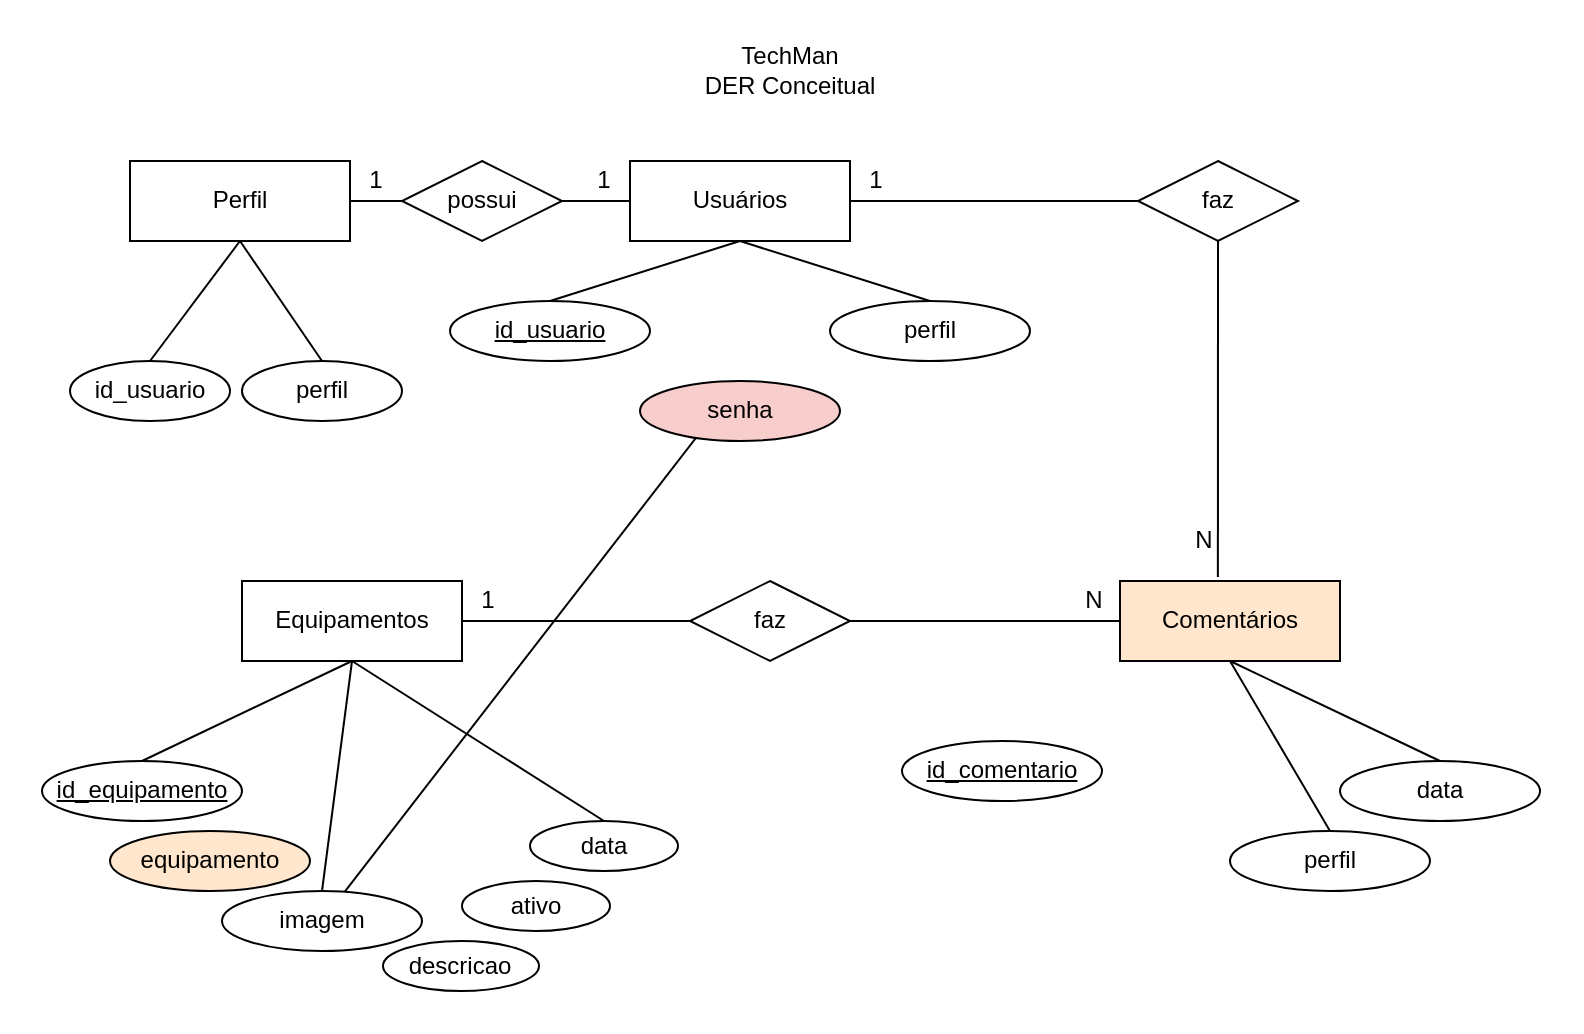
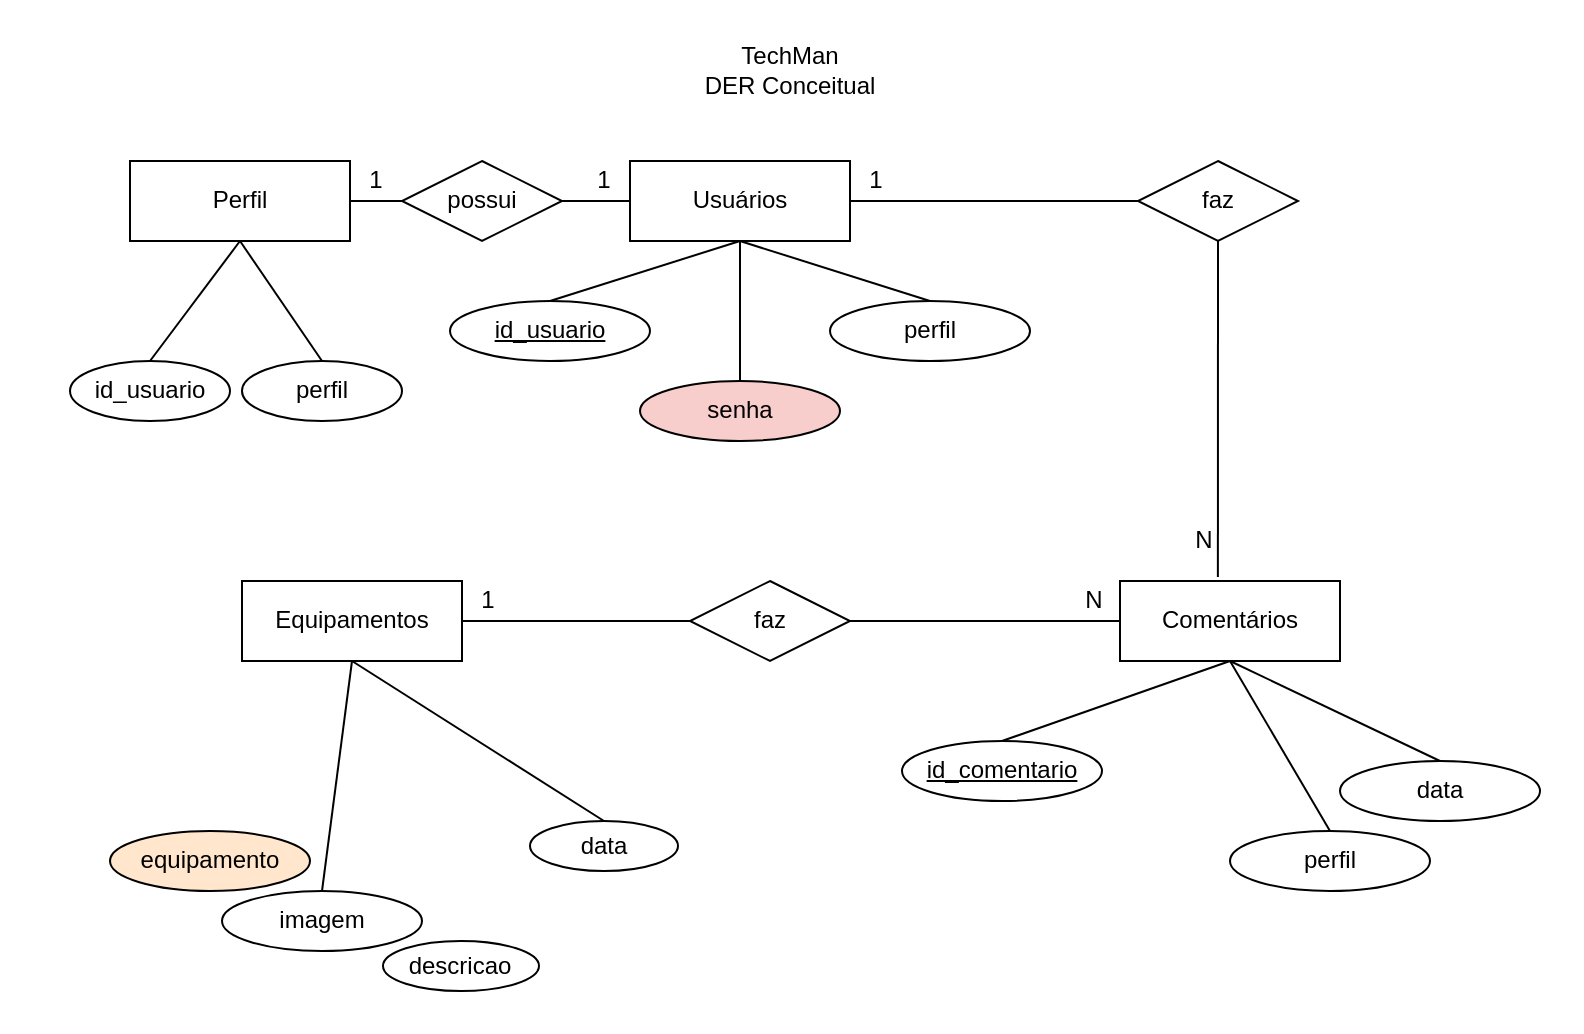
node "Comentários": fillcolor #ffe6cc -> #ffffff
edge "Comentários" -- "id_comentario": added
edge "Equipamentos" -- "id_equipamento": removed
edge "senha" -- "imagem": now "senha" -- "Usuários"
node "id_equipamento": removed
node "ativo": removed
